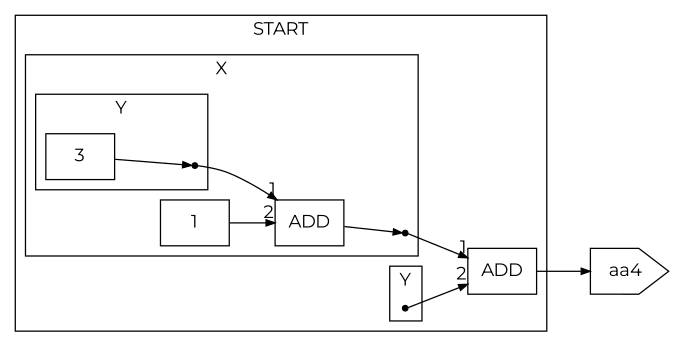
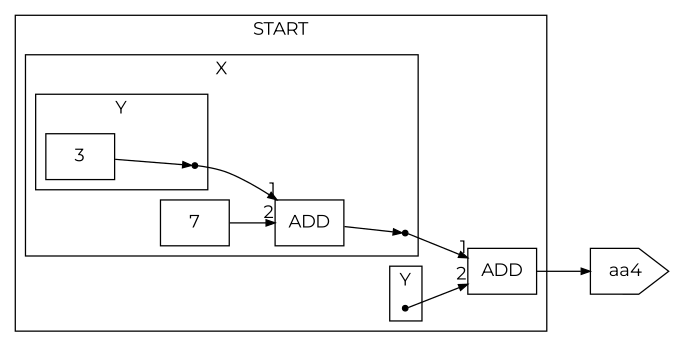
node "1": label "1" -> "7"
